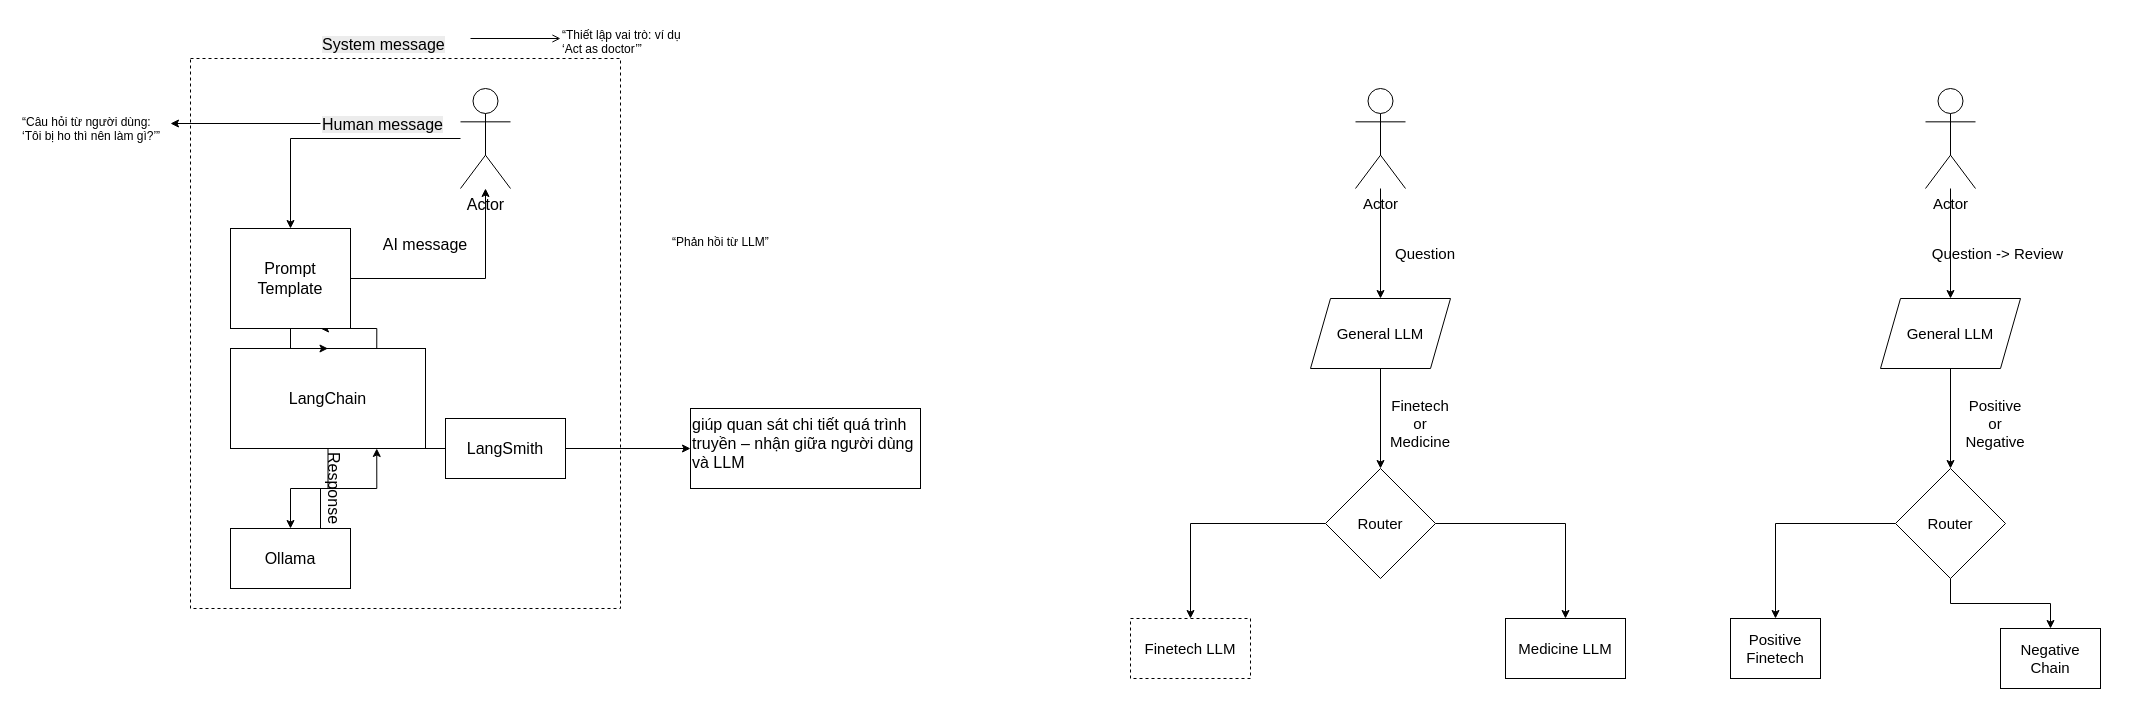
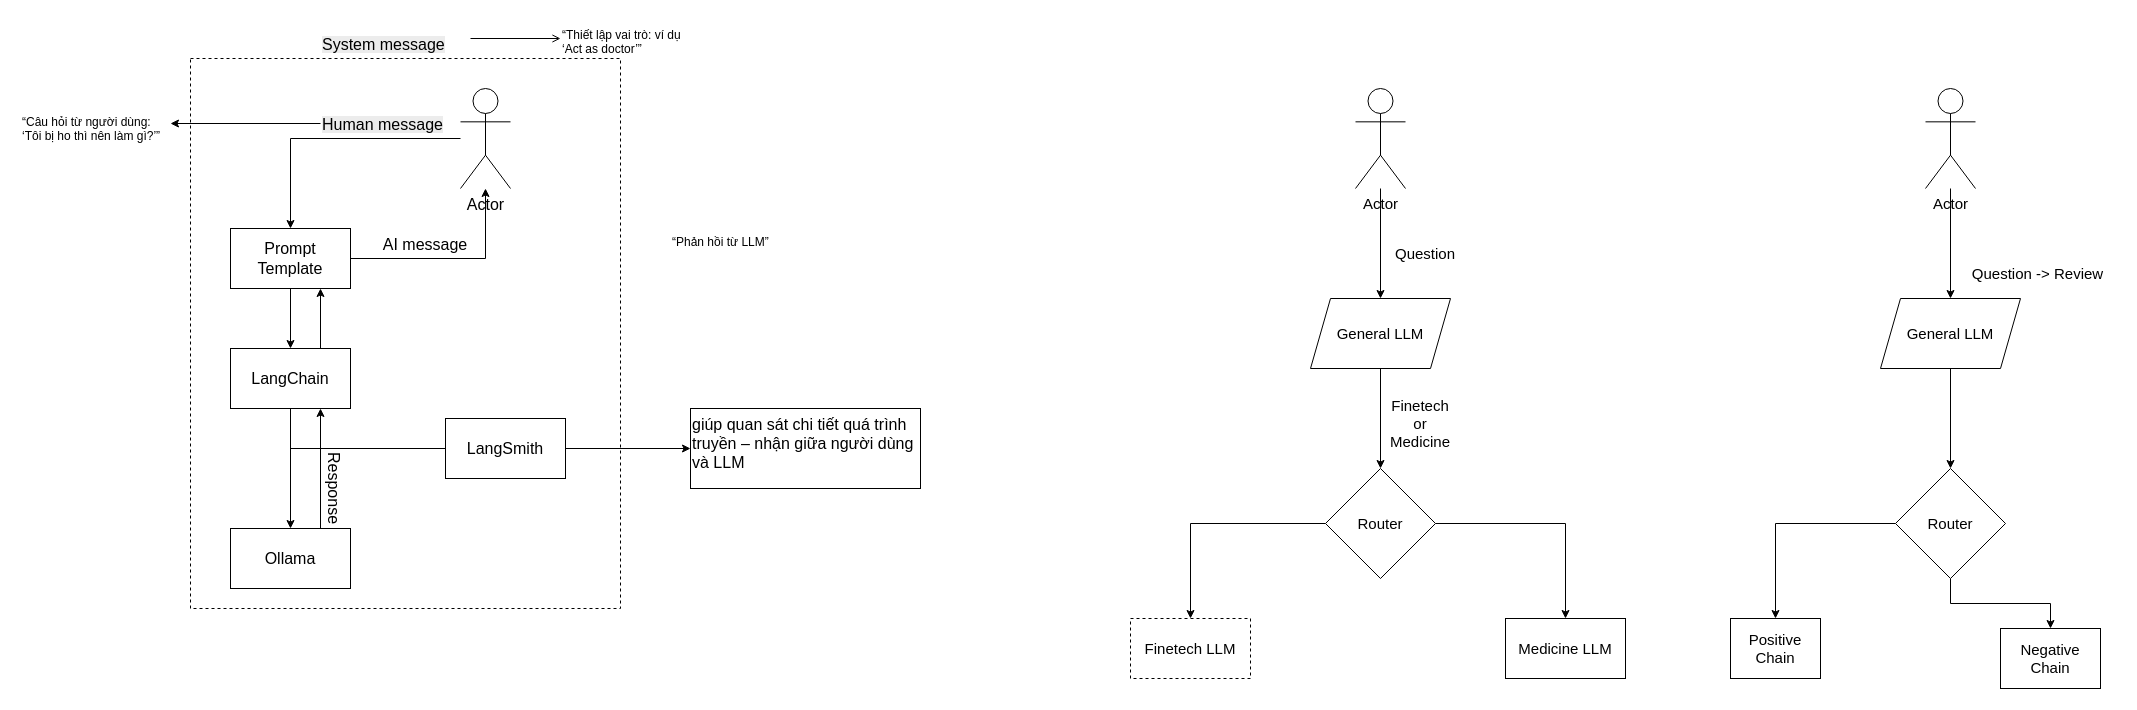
node "Question -> Review": moved (1998, 254) -> (2038, 274)
node "Prompt Template": size 120x100 -> 120x60
node "LangChain": size 195x100 -> 120x60
node "Positive or Negative": removed
node "Positive Finetech": label "Positive Finetech" -> "Positive Chain"
